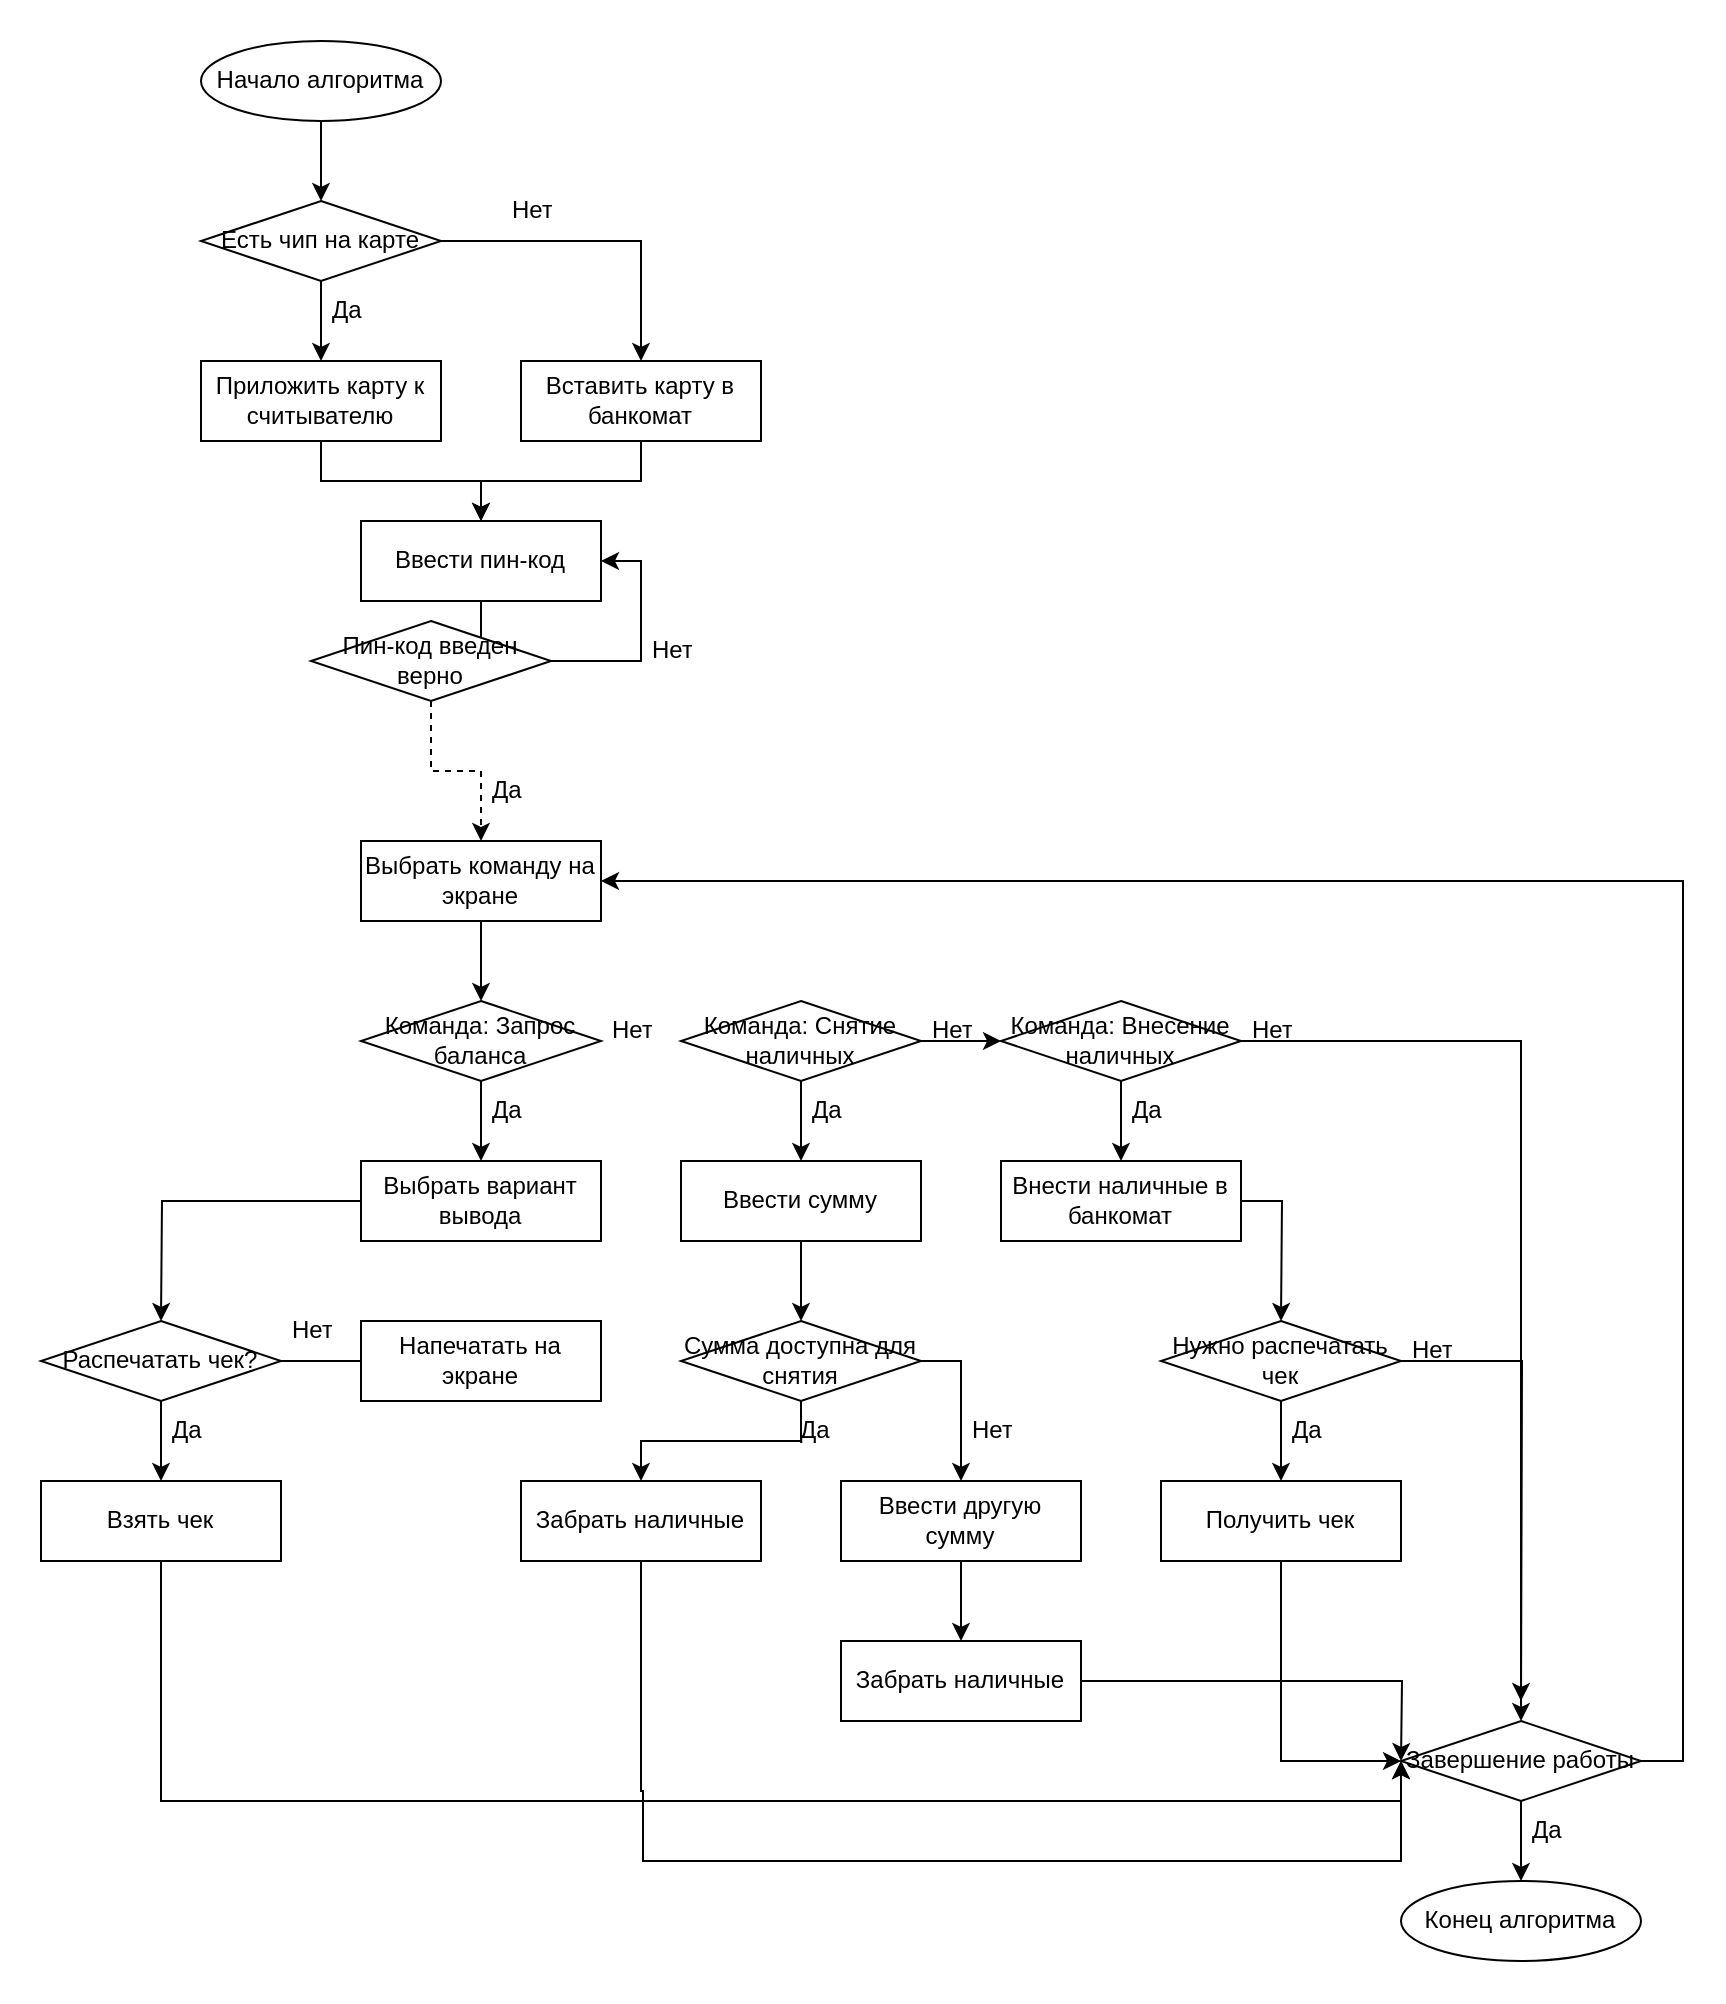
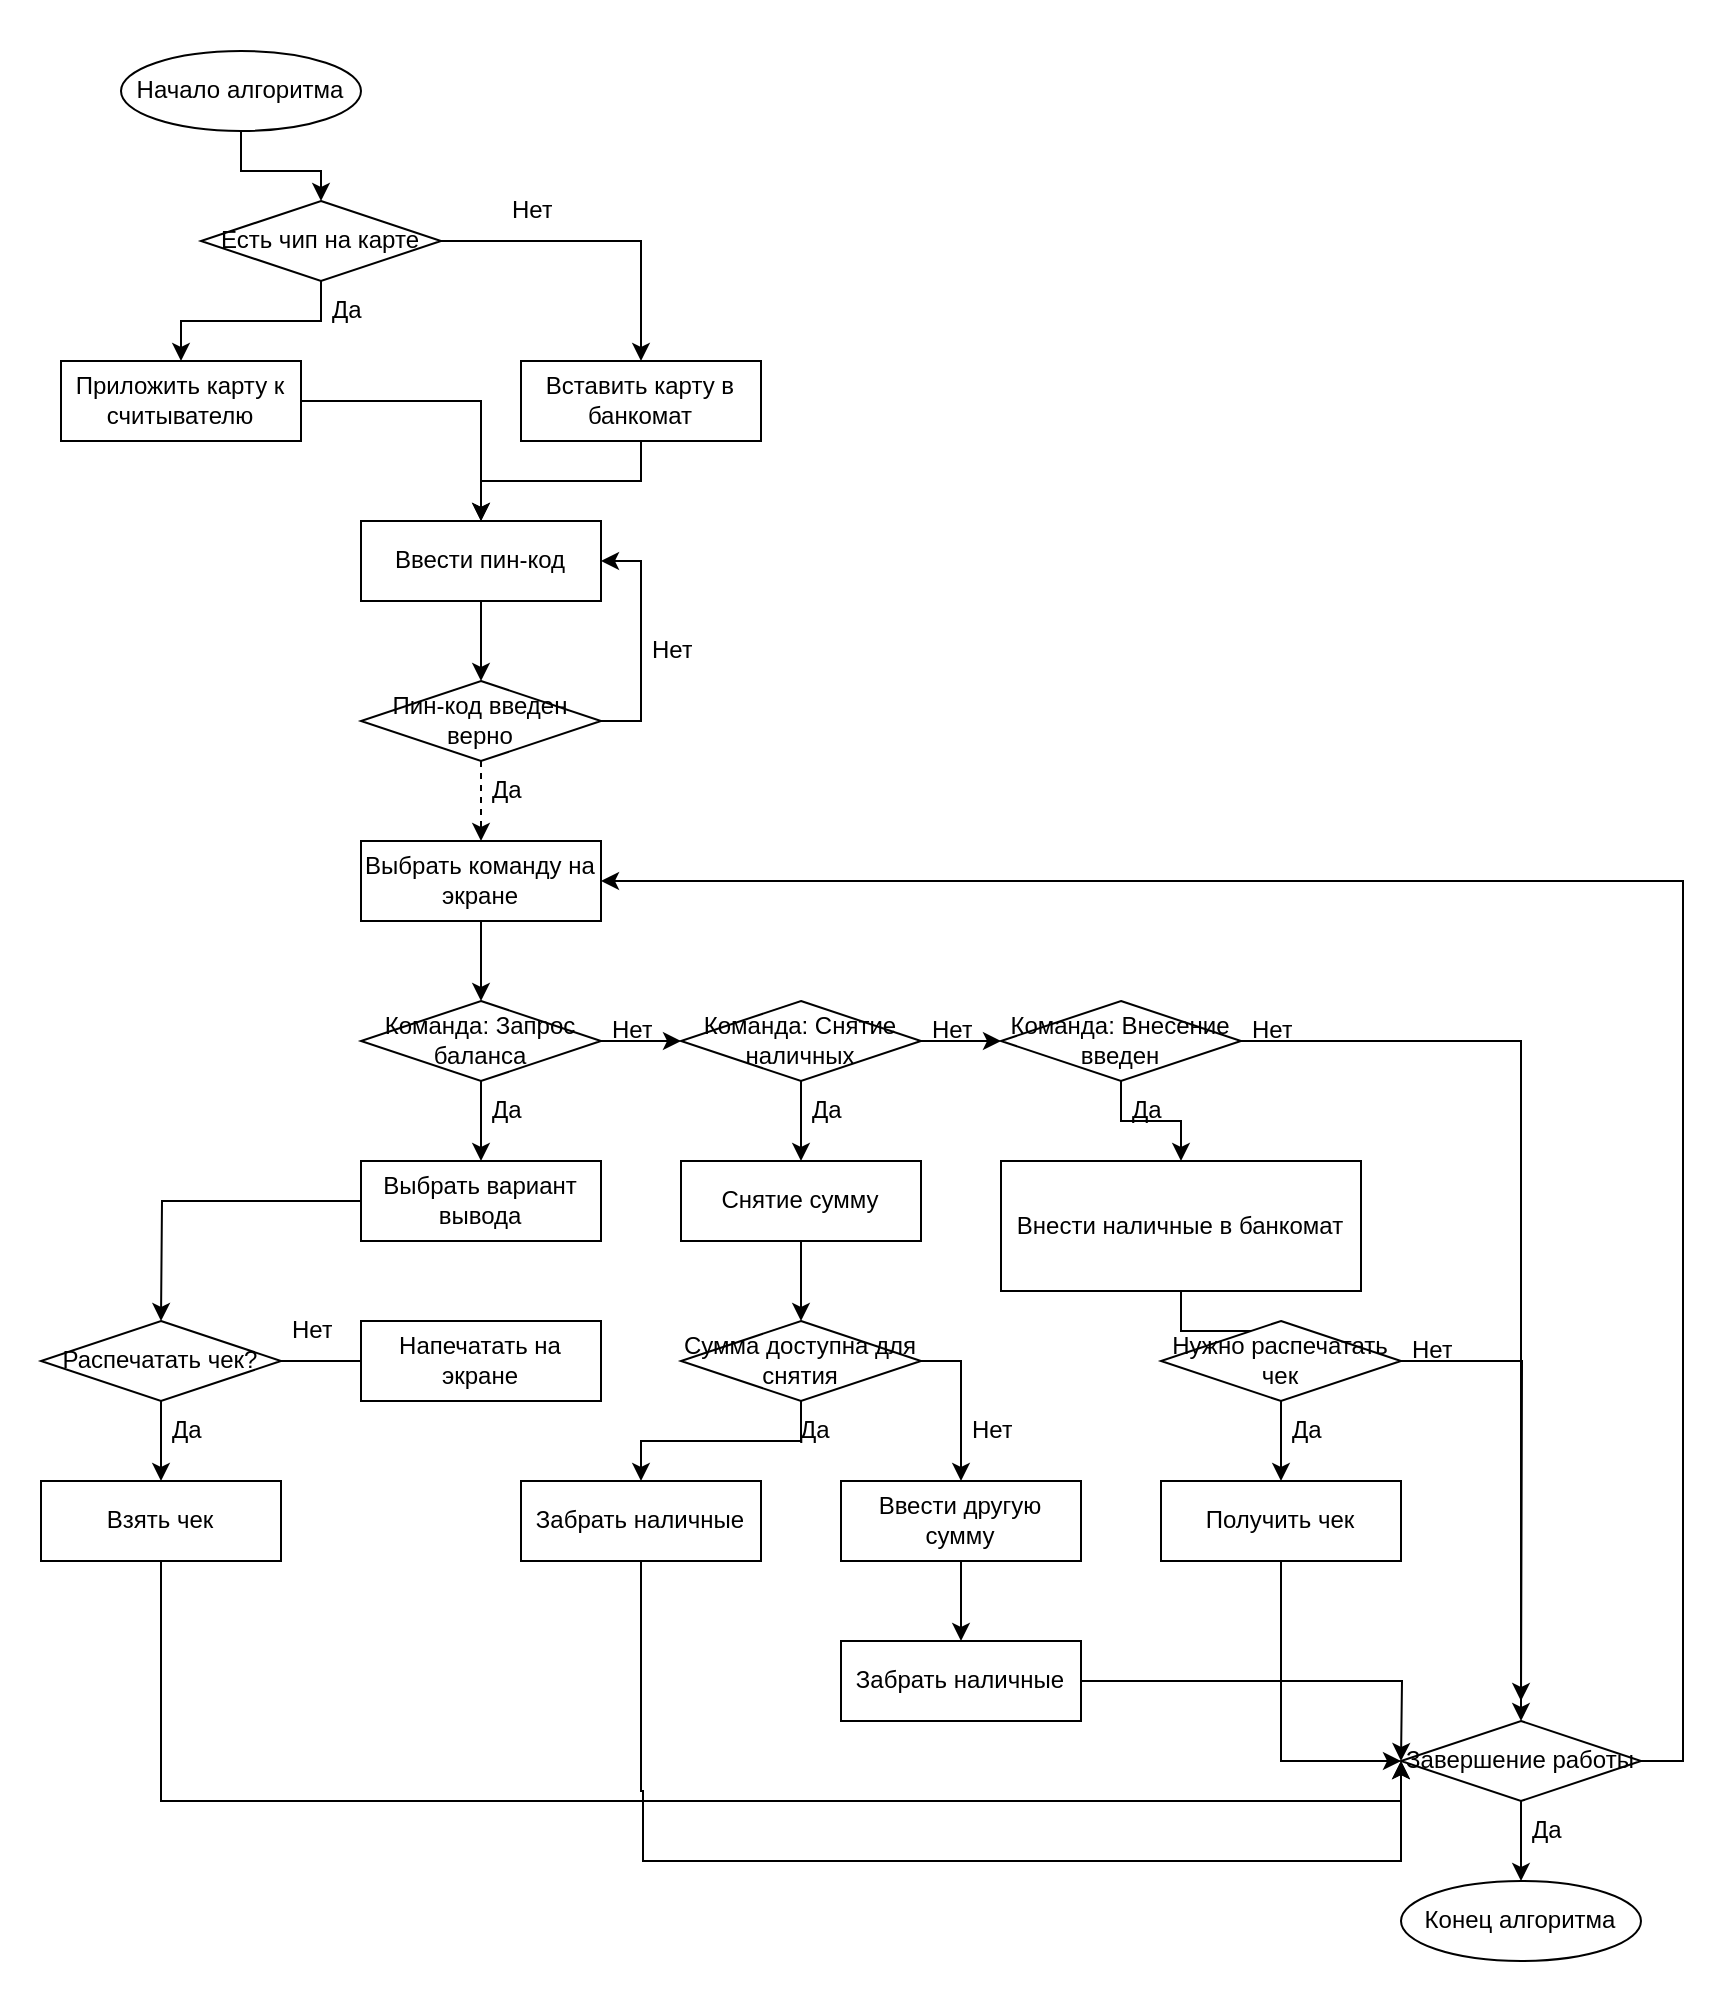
node "Начало алгоритма": moved (321, 81) -> (241, 91)
node "Приложить карту к считывателю": moved (321, 401) -> (181, 401)
node "Пин-код введен верно": moved (431, 661) -> (481, 721)
edge "Команда: Запрос баланса" -> "Команда: Снятие наличных": added
node "Команда: Внесение наличных": label "Команда: Внесение наличных" -> "Команда: Внесение введен"
node "Ввести сумму": label "Ввести сумму" -> "Снятие сумму"
node "Внести наличные в банкомат": size 240x80 -> 360x130
